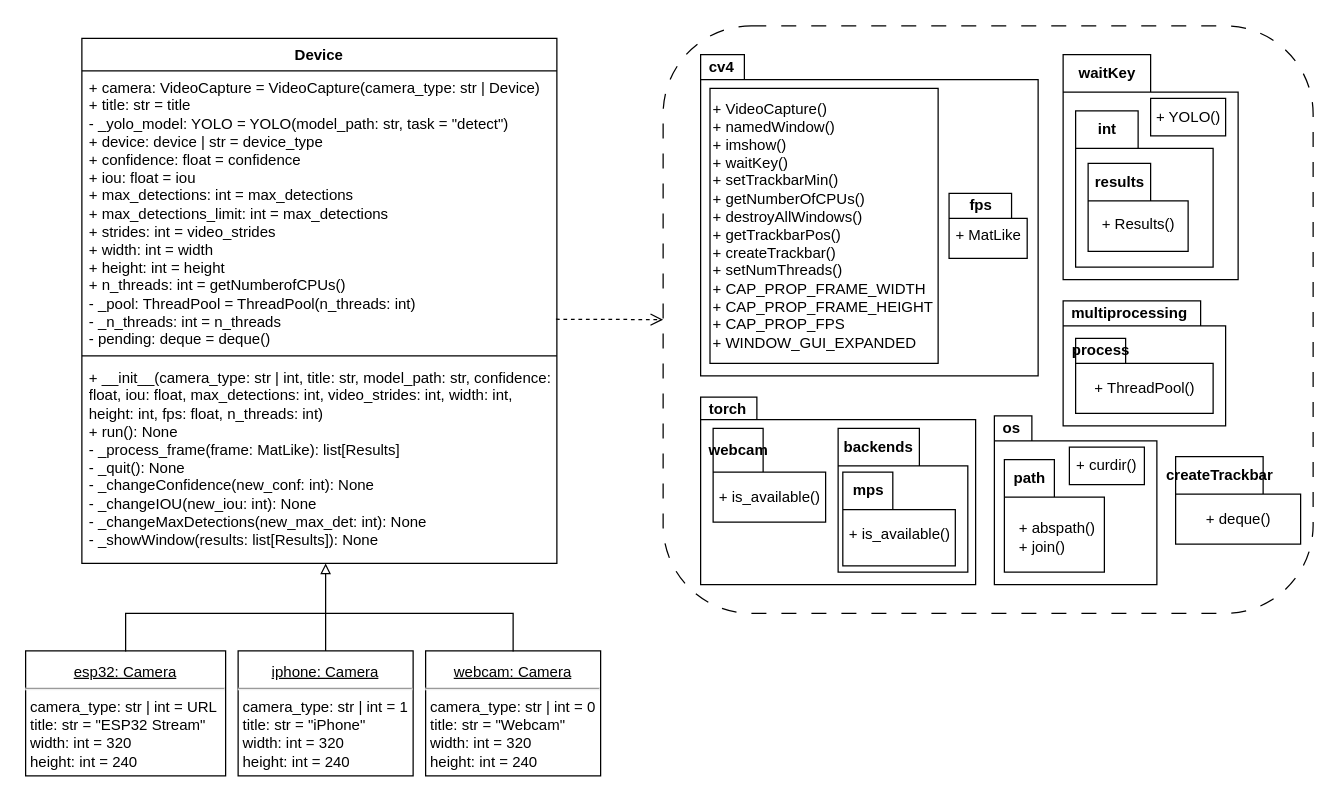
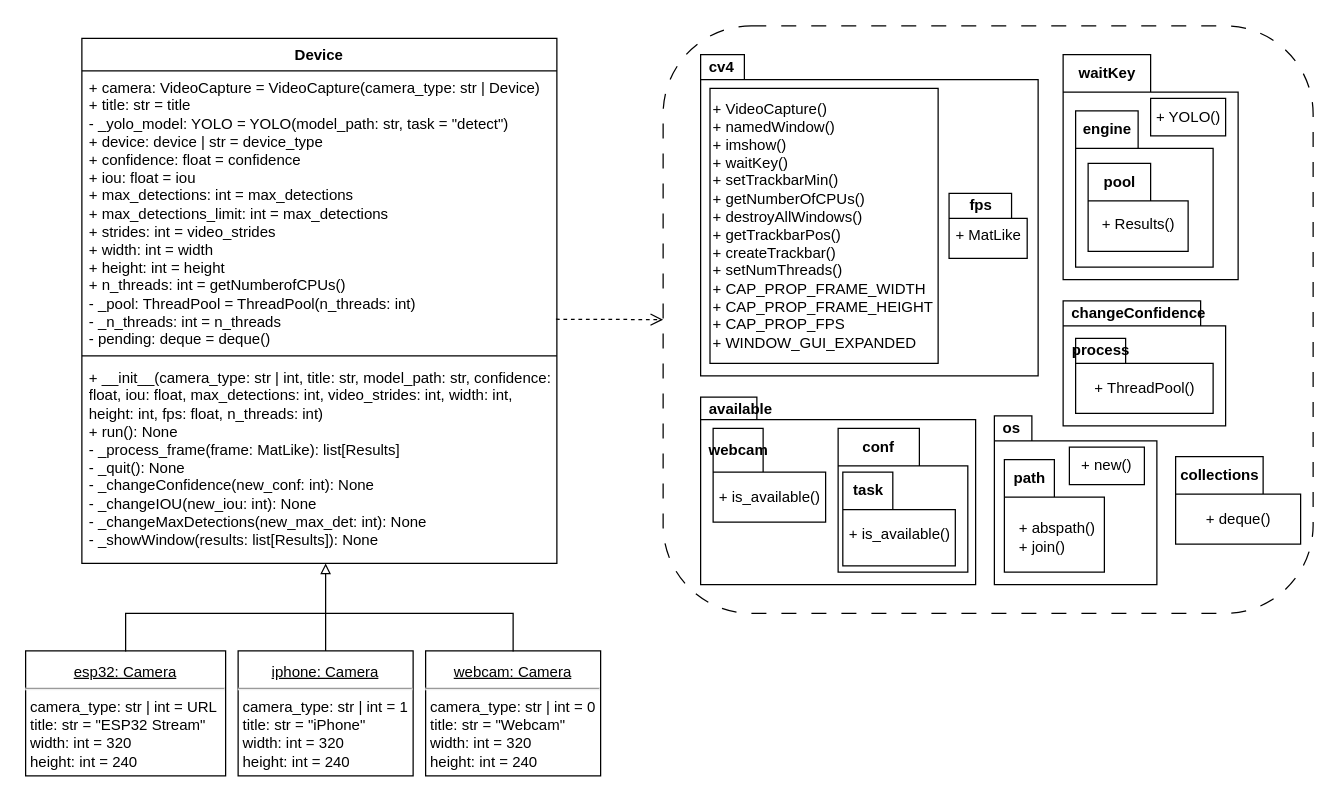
node "int": label "int" -> "engine"
node "results": label "results" -> "pool"
node "multiprocessing": label "multiprocessing" -> "changeConfidence"
node "torch": label "torch" -> "available"
node "backends": label "backends" -> "conf"
node "+ curdir()": label "+ curdir()" -> "+ new()"
node "createTrackbar": label "createTrackbar" -> "collections"
node "mps": label "mps" -> "task"
